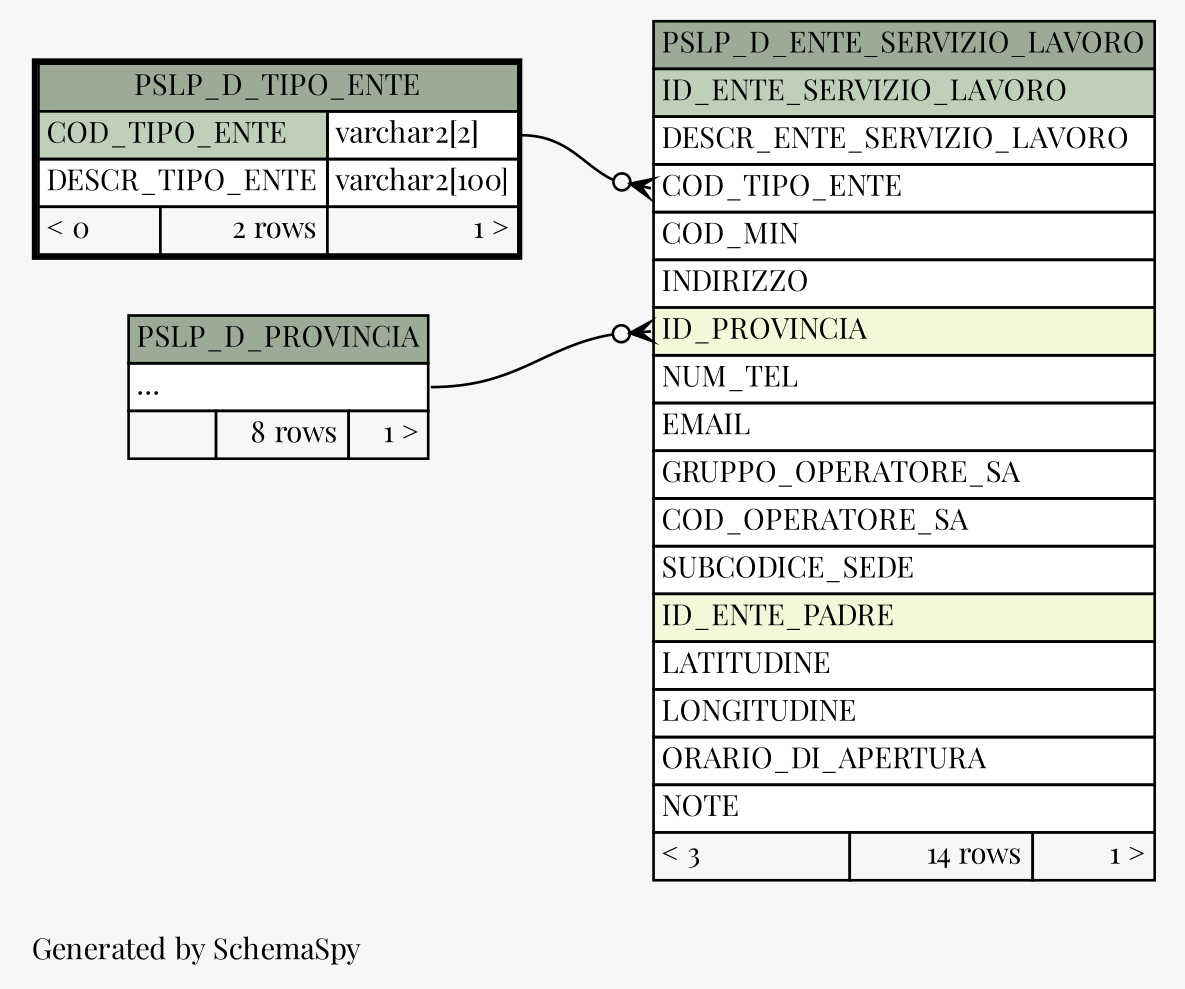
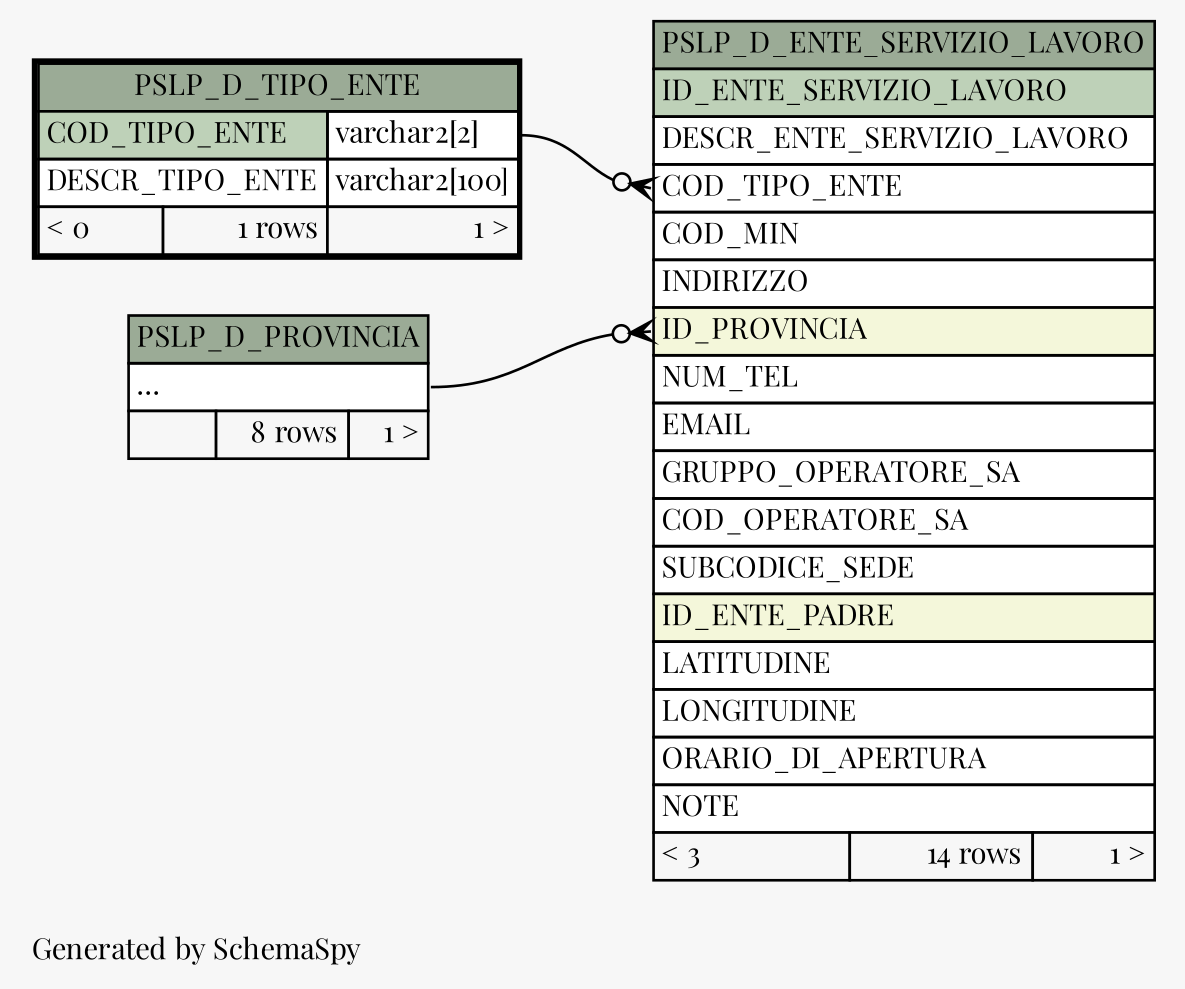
node "PSLP_D_TIPO_ENTE": text "2 rows" -> "1 rows"
